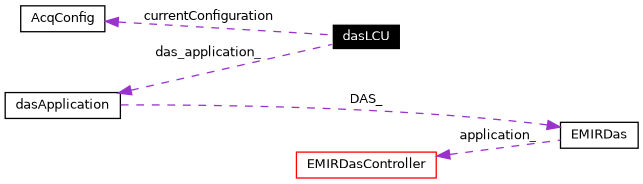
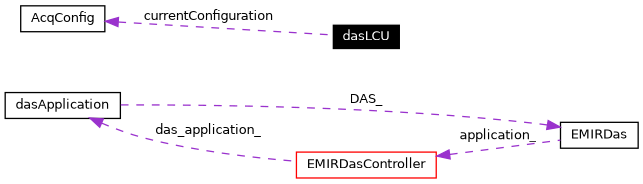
edge "dasLCU" -> "dasApplication": now "EMIRDasController" -> "dasApplication"
